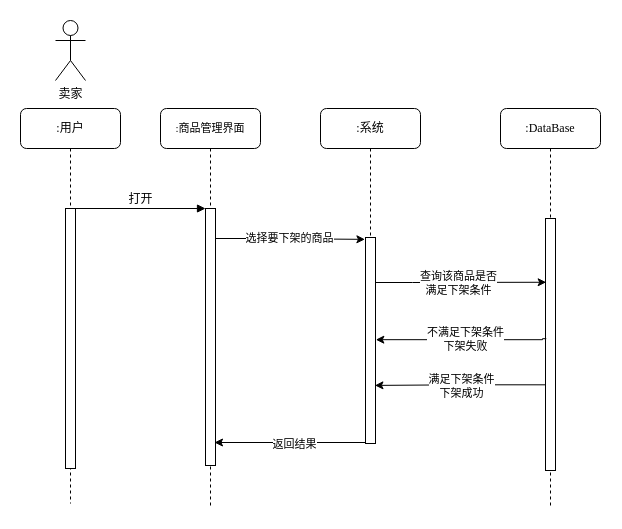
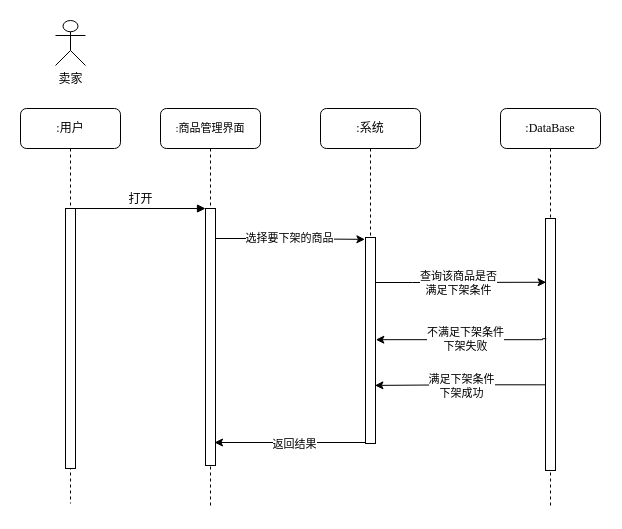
node "卖家": size 30x60 -> 30x45
